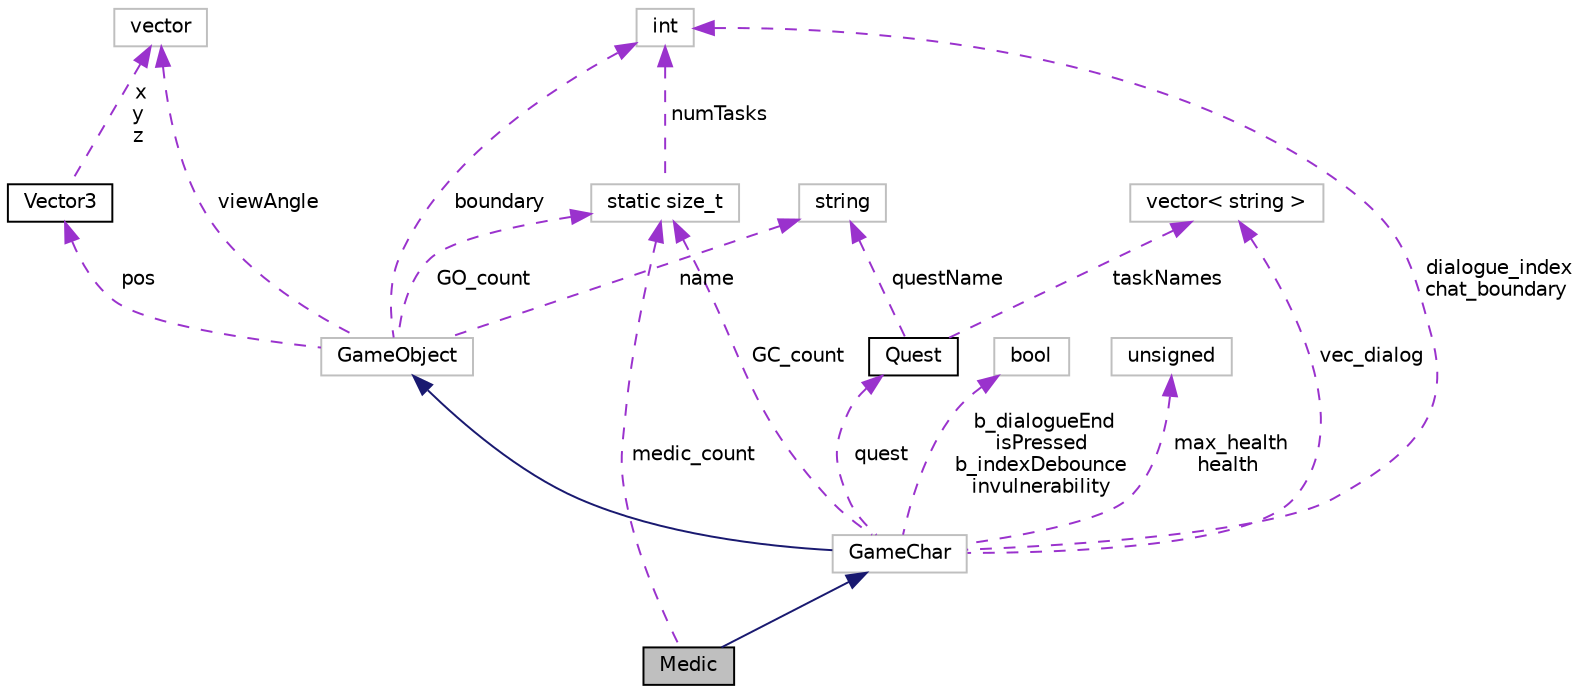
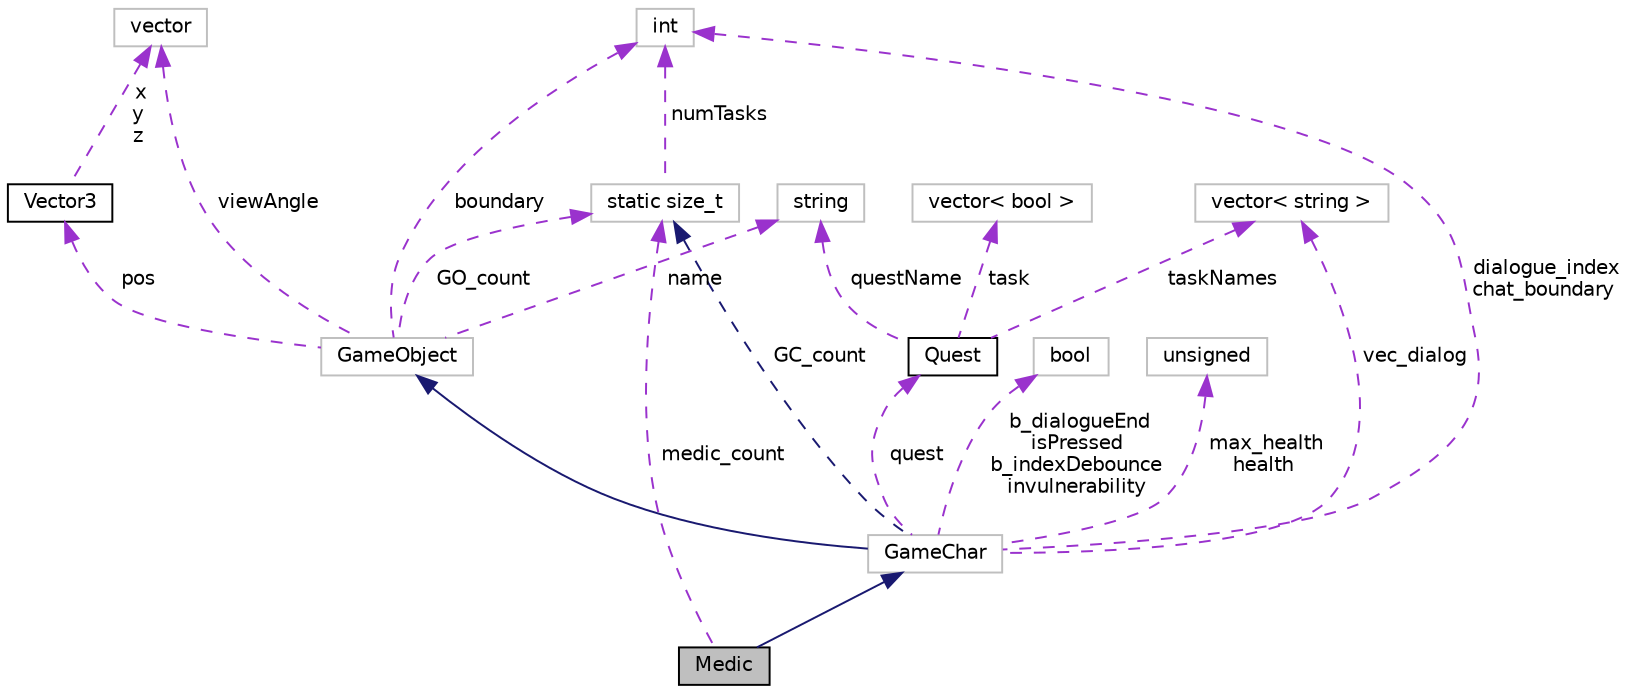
node "vector< bool >": added
edge "GameChar" -> "static size_t": color darkorchid3 -> midnightblue
